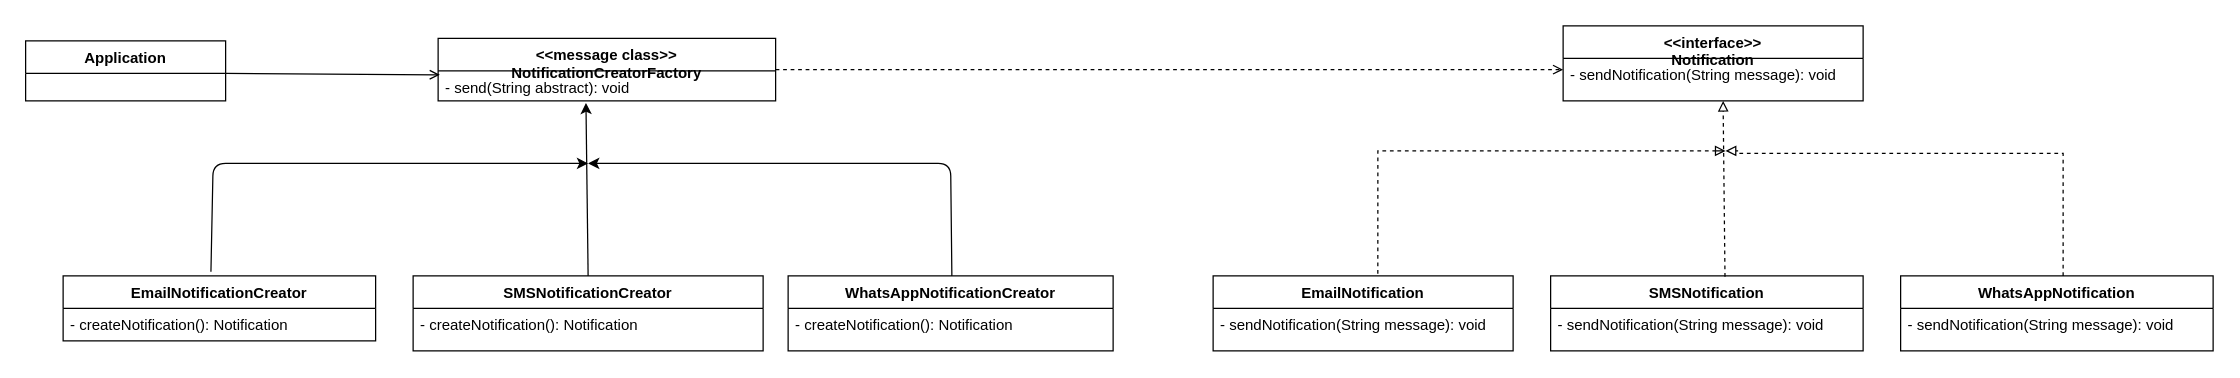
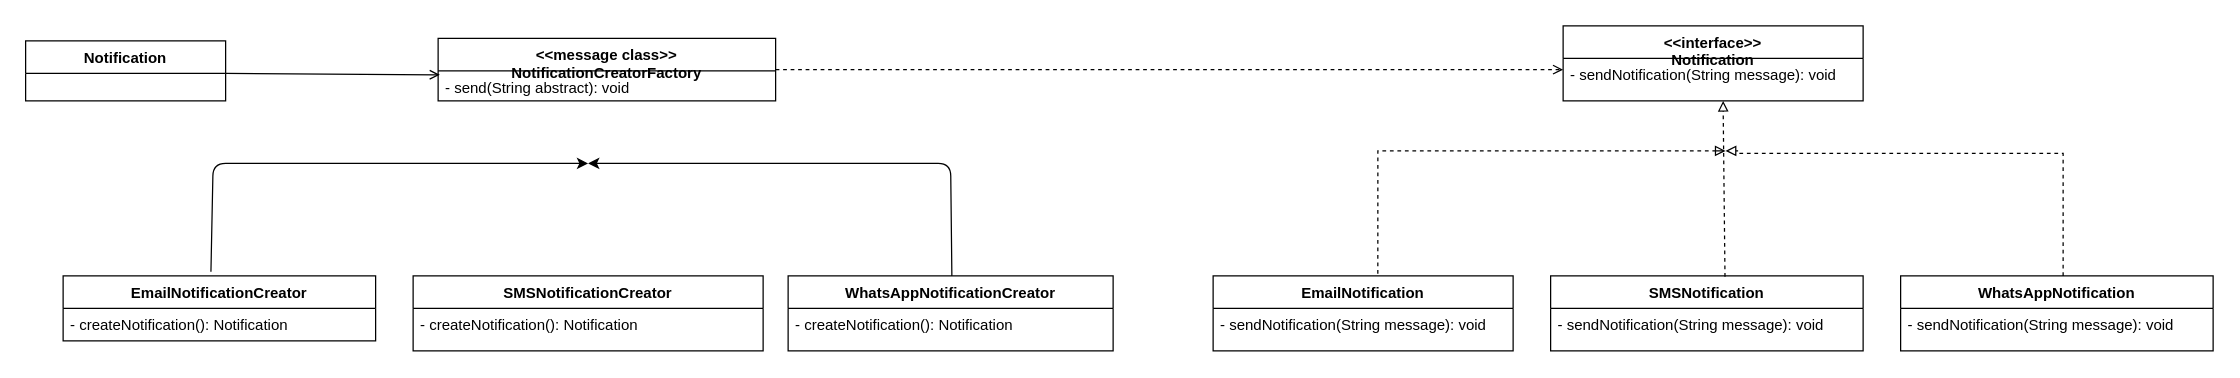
node "Application": label "Application" -> "Notification"
edge "SMSNotificationCreator" -> "- send(String abstract): void": removed
